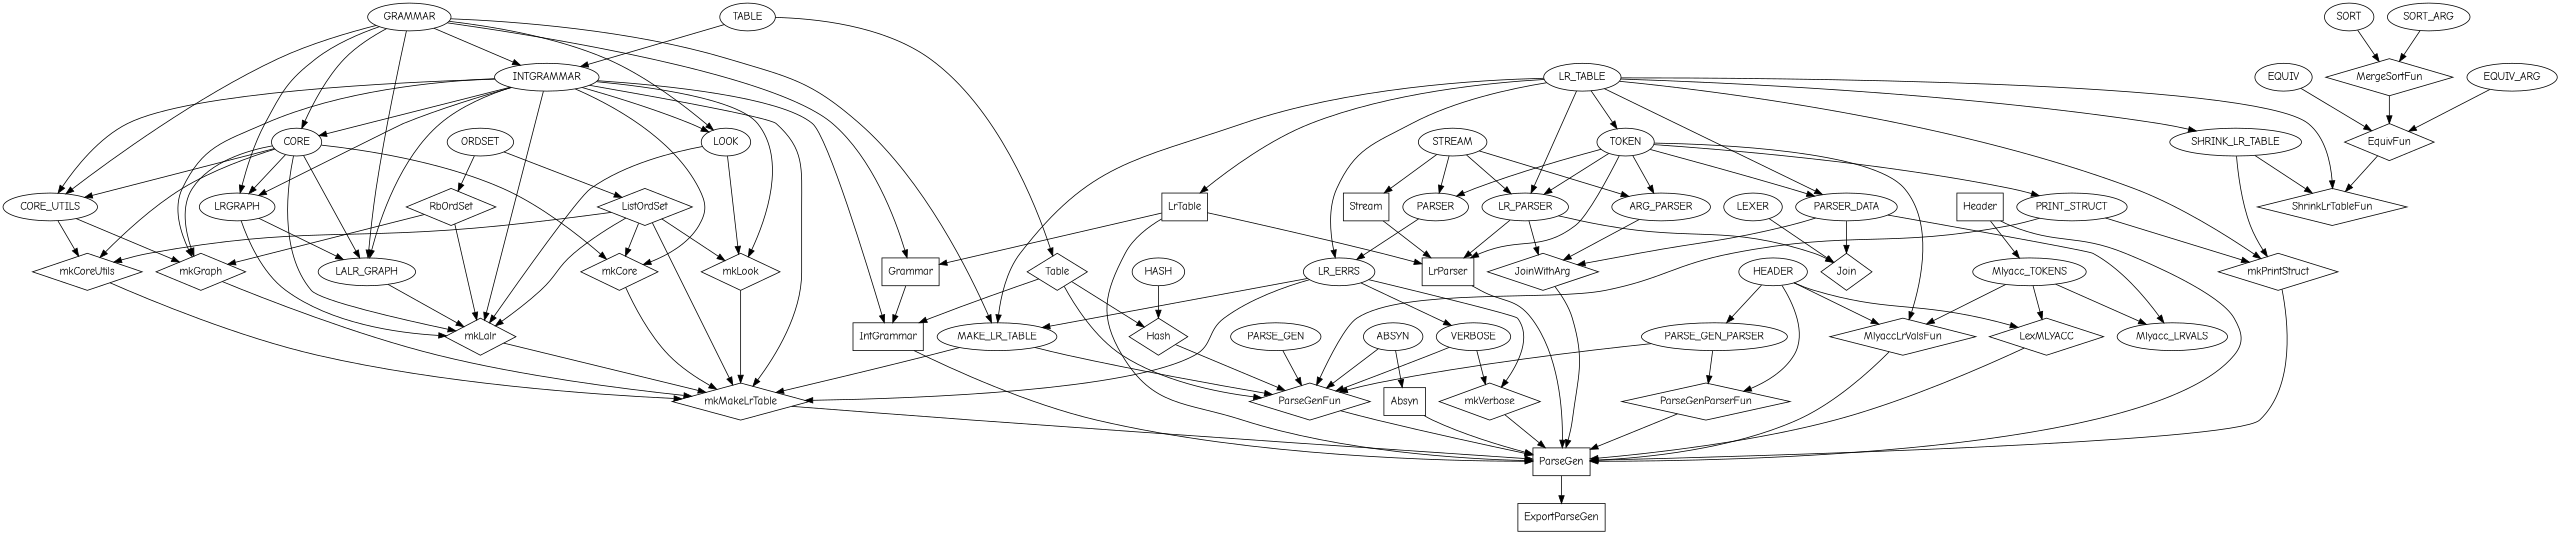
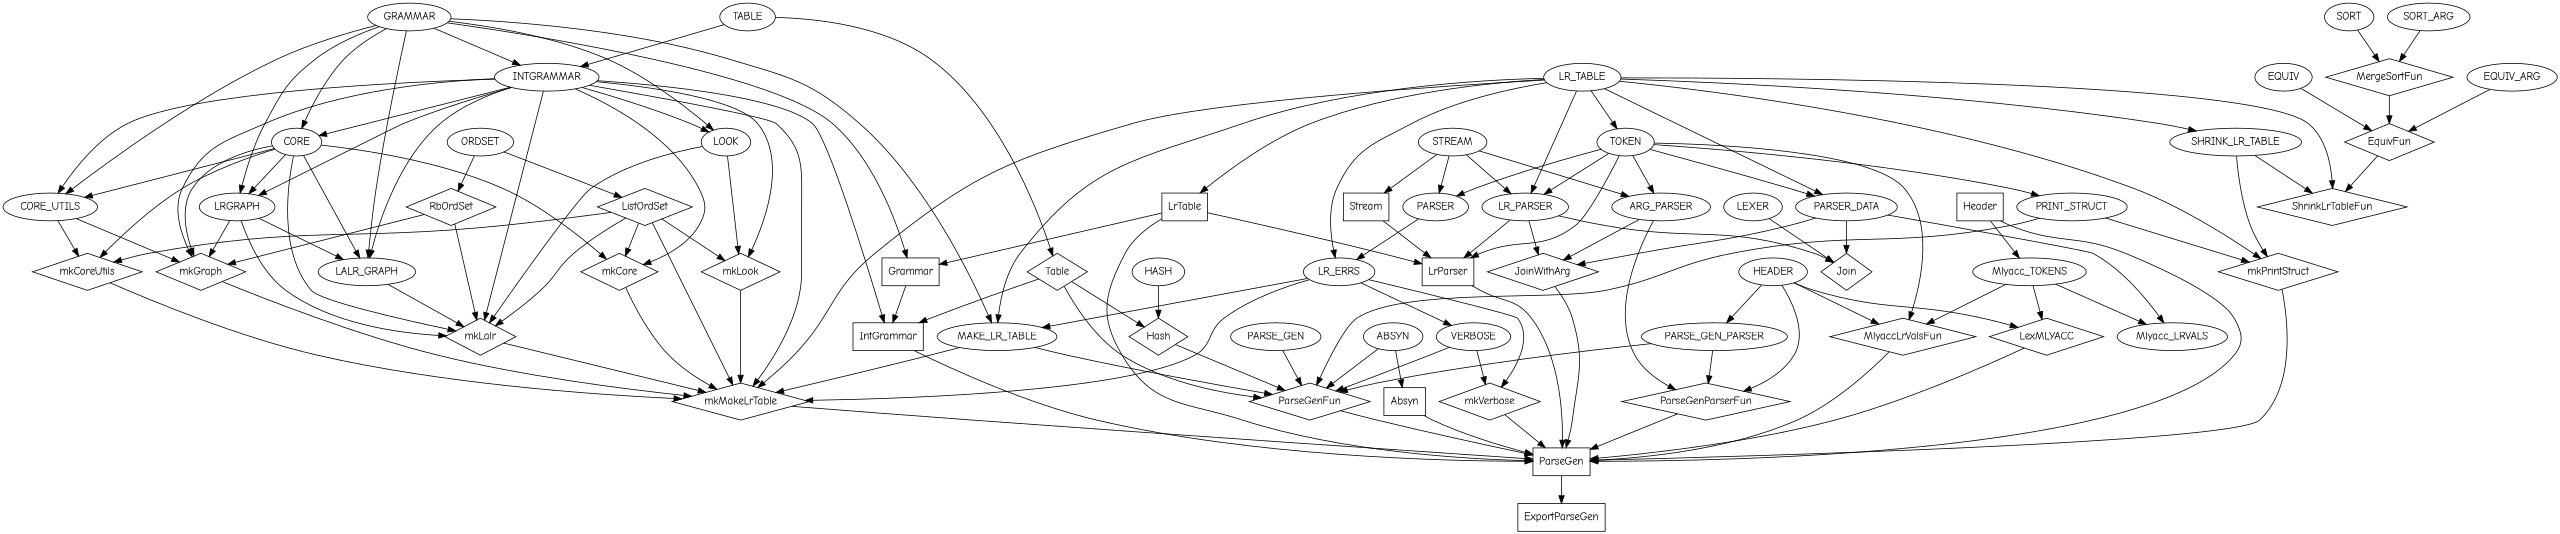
edge "LR_TABLE" -> "mkMakeLrTable": added
edge "LRGRAPH" -> "mkGraph": added
edge "ARG_PARSER" -> "ParseGenParserFun": added
